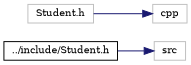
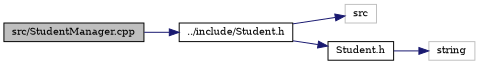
node "Student.h": color grey75 -> black
node "cpp": label "cpp" -> "string"
node "src/StudentManager.cpp": added
edge "../include/Student.h" -> "Student.h": added
